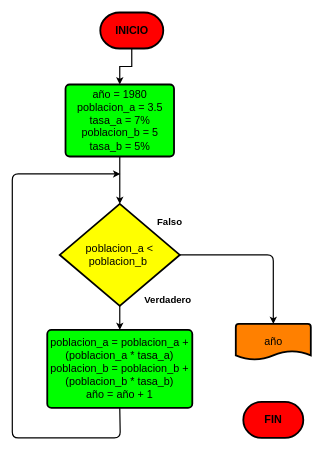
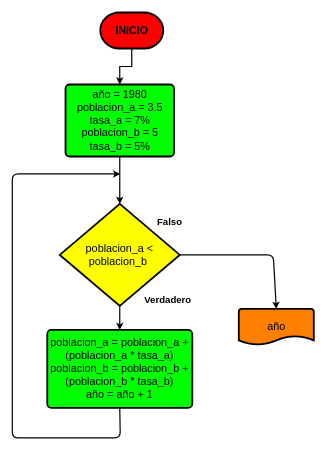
node "año": moved (273, 342) -> (276, 327)
node "FIN": removed
